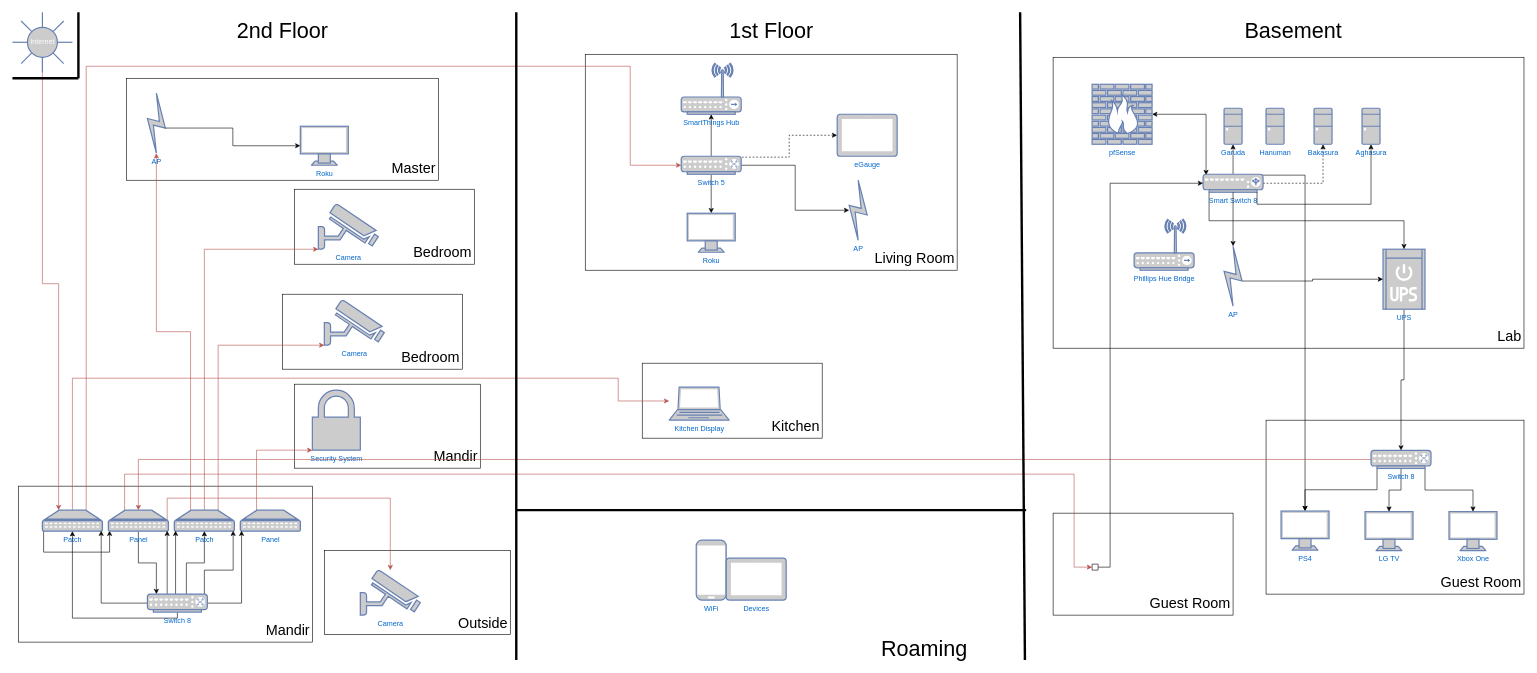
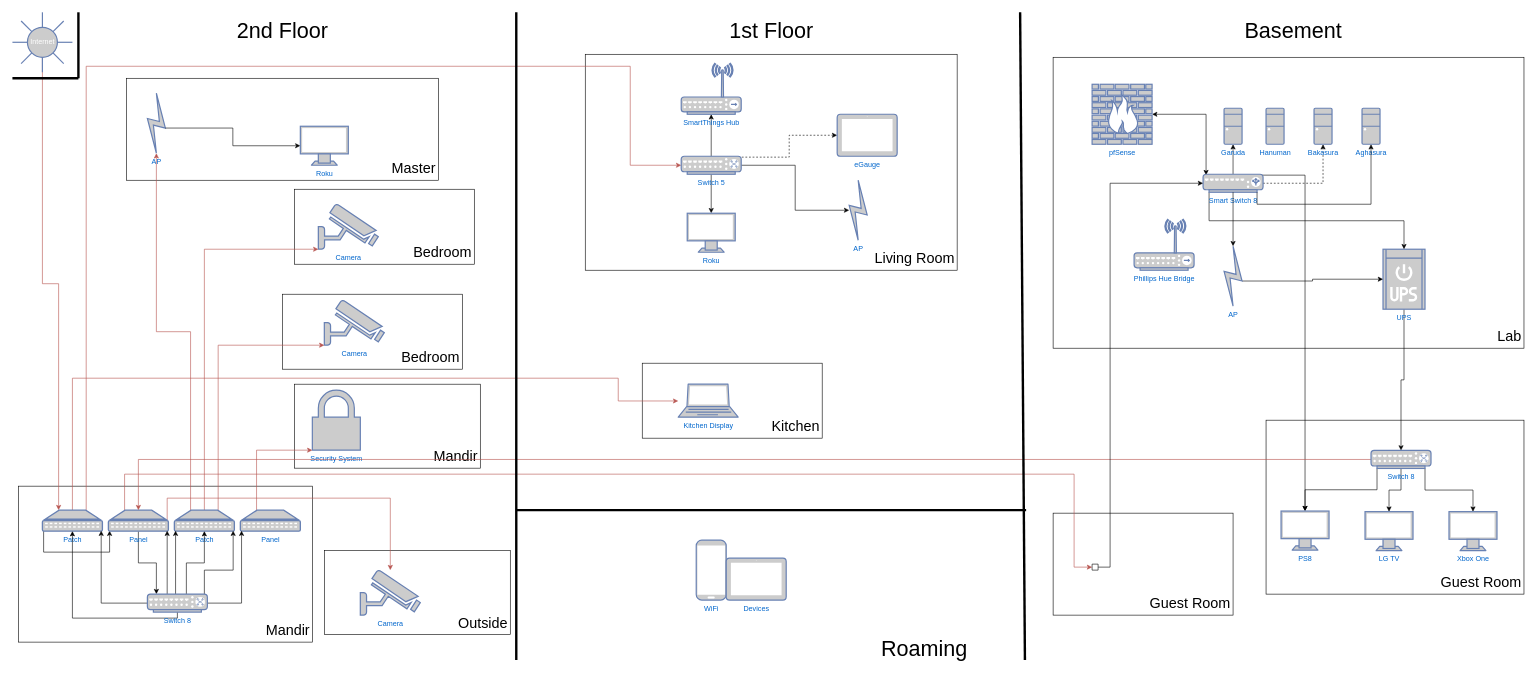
node "Kitchen Display": moved (699, 404) -> (708, 401)
node "PS4": label "PS4" -> "PS8"
